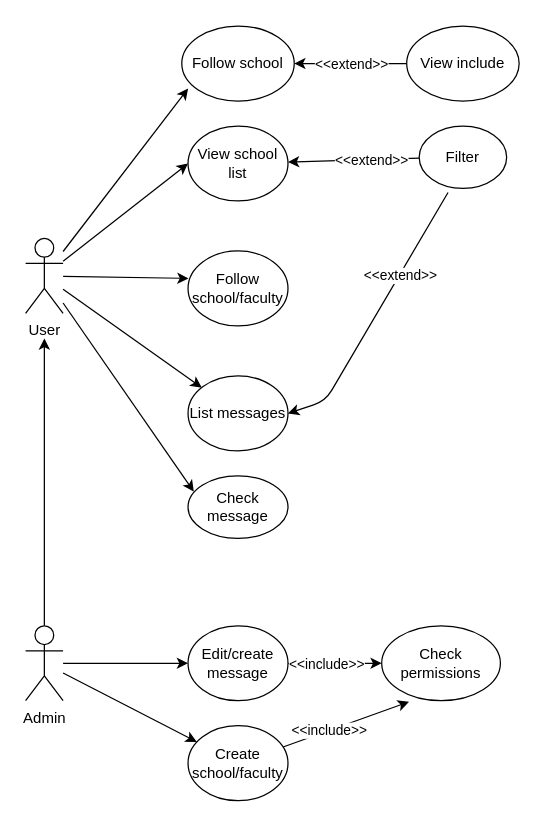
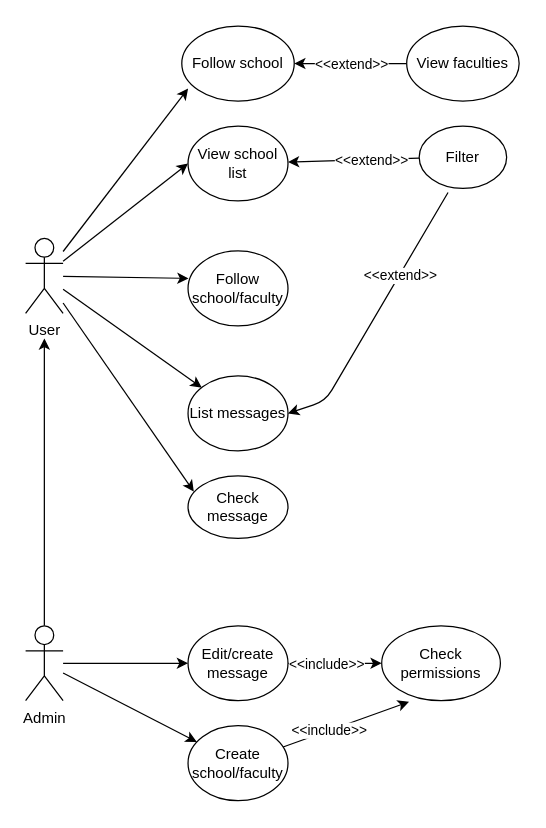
node "View include": label "View include" -> "View faculties"
